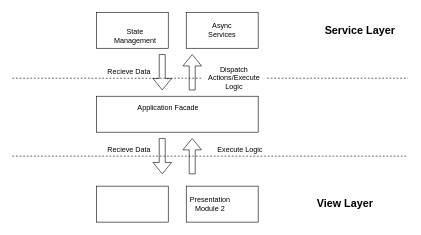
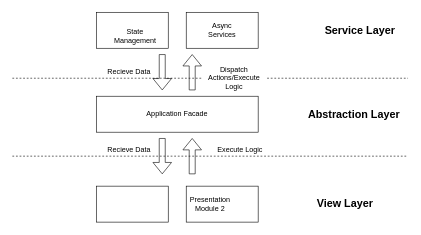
node "Application Facade": moved (168, 108) -> (177, 114)
node "Abstraction Layer": added
